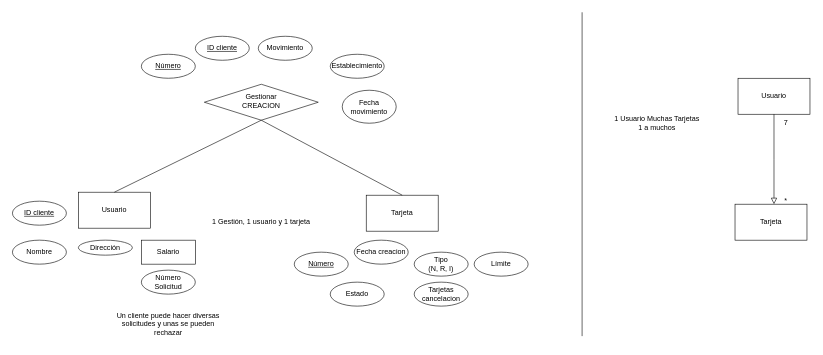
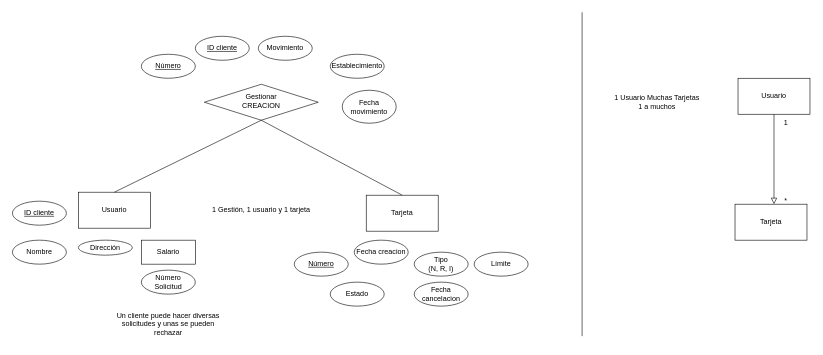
node "1 Usuario Muchas Tarjetas 1 a muchos": moved (657, 123) -> (657, 102)
node "7": label "7" -> "1"
node "1 Gestión, 1 usuario y 1 tarjeta": moved (261, 222) -> (261, 210)
node "Tarjetas cancelacion": label "Tarjetas cancelacion" -> "Fecha cancelacion"
